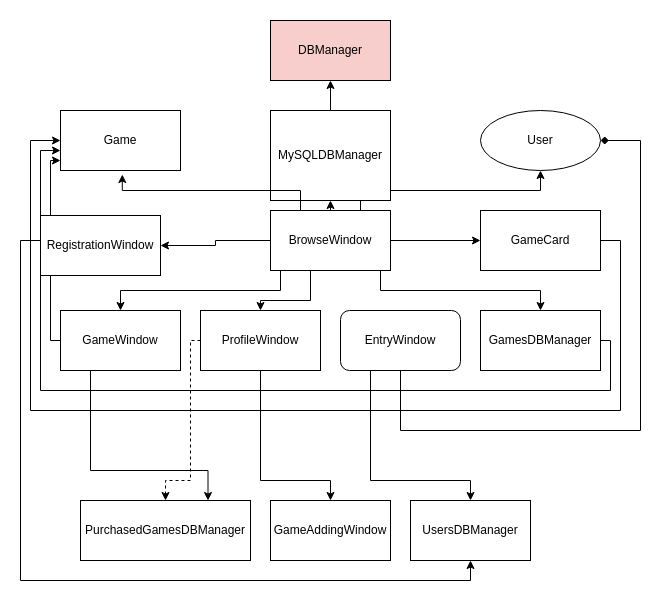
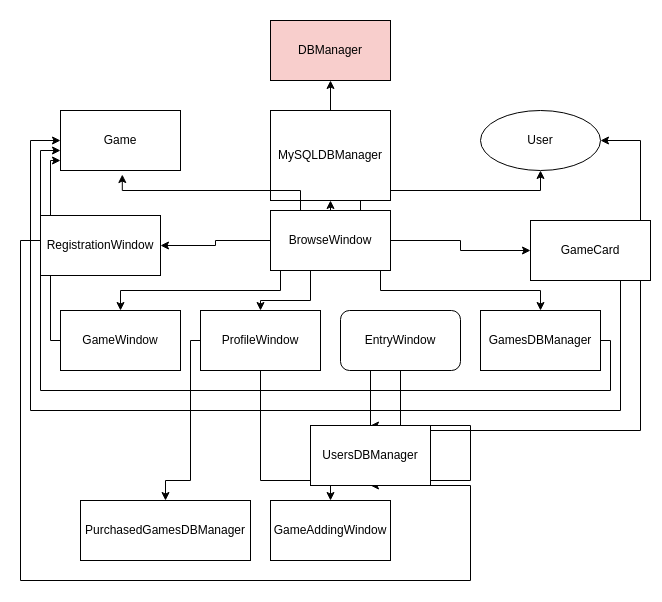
edge "EntryWindow" -> "User": arrowhead diamond -> classic
node "GameCard": moved (541, 241) -> (591, 251)
edge "ProfileWindow" -> "PurchasedGamesDBManager": style dashed -> solid
edge "GameWindow" -> "PurchasedGamesDBManager": removed
node "UsersDBManager": moved (471, 531) -> (371, 456)
